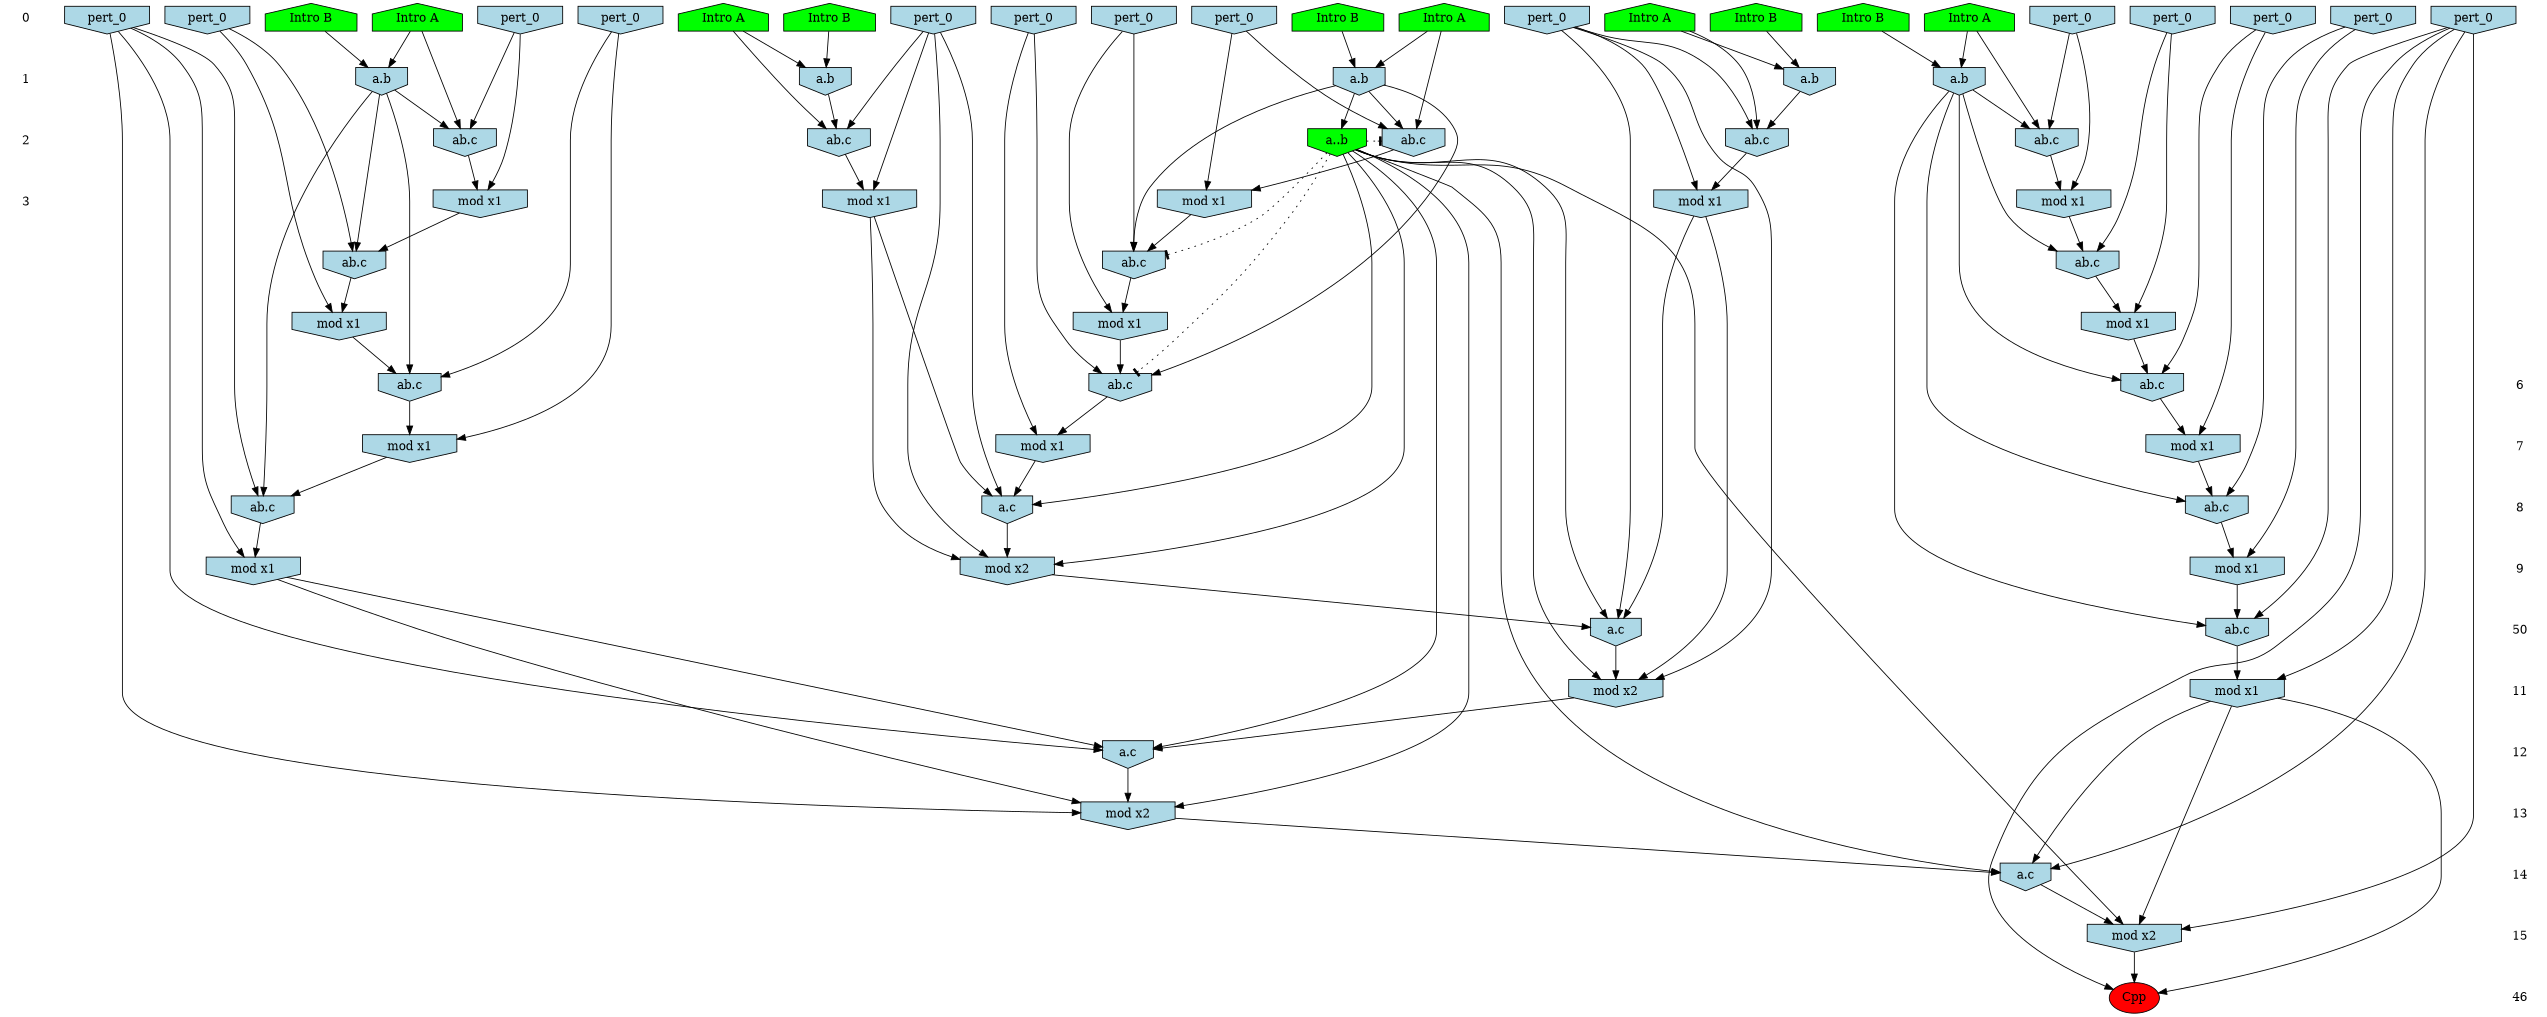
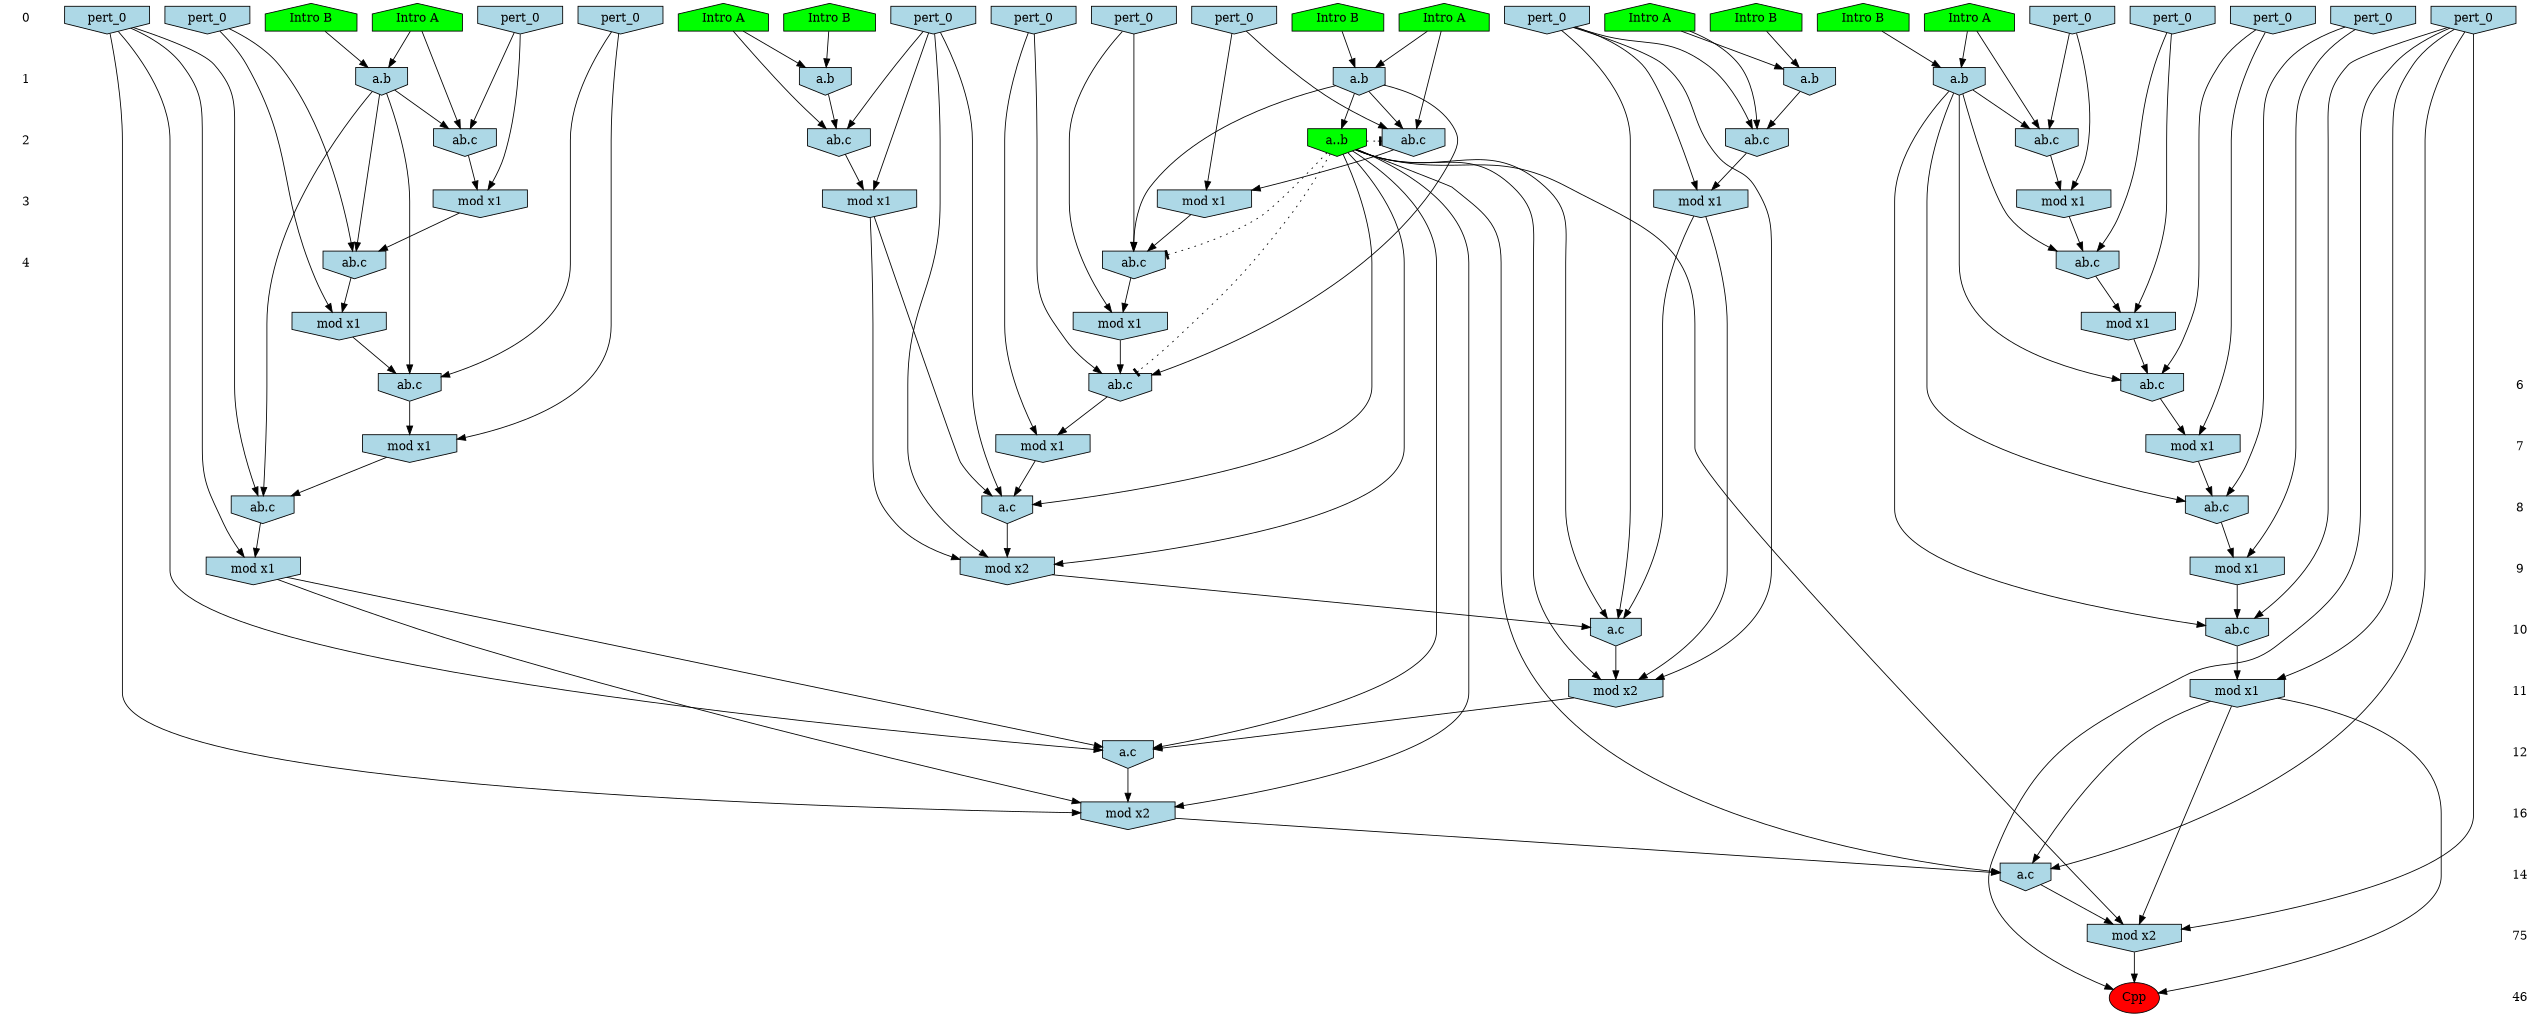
node "4": added
node "50": label "50" -> "10"
node "13": label "13" -> "16"
node "15": label "15" -> "75"
